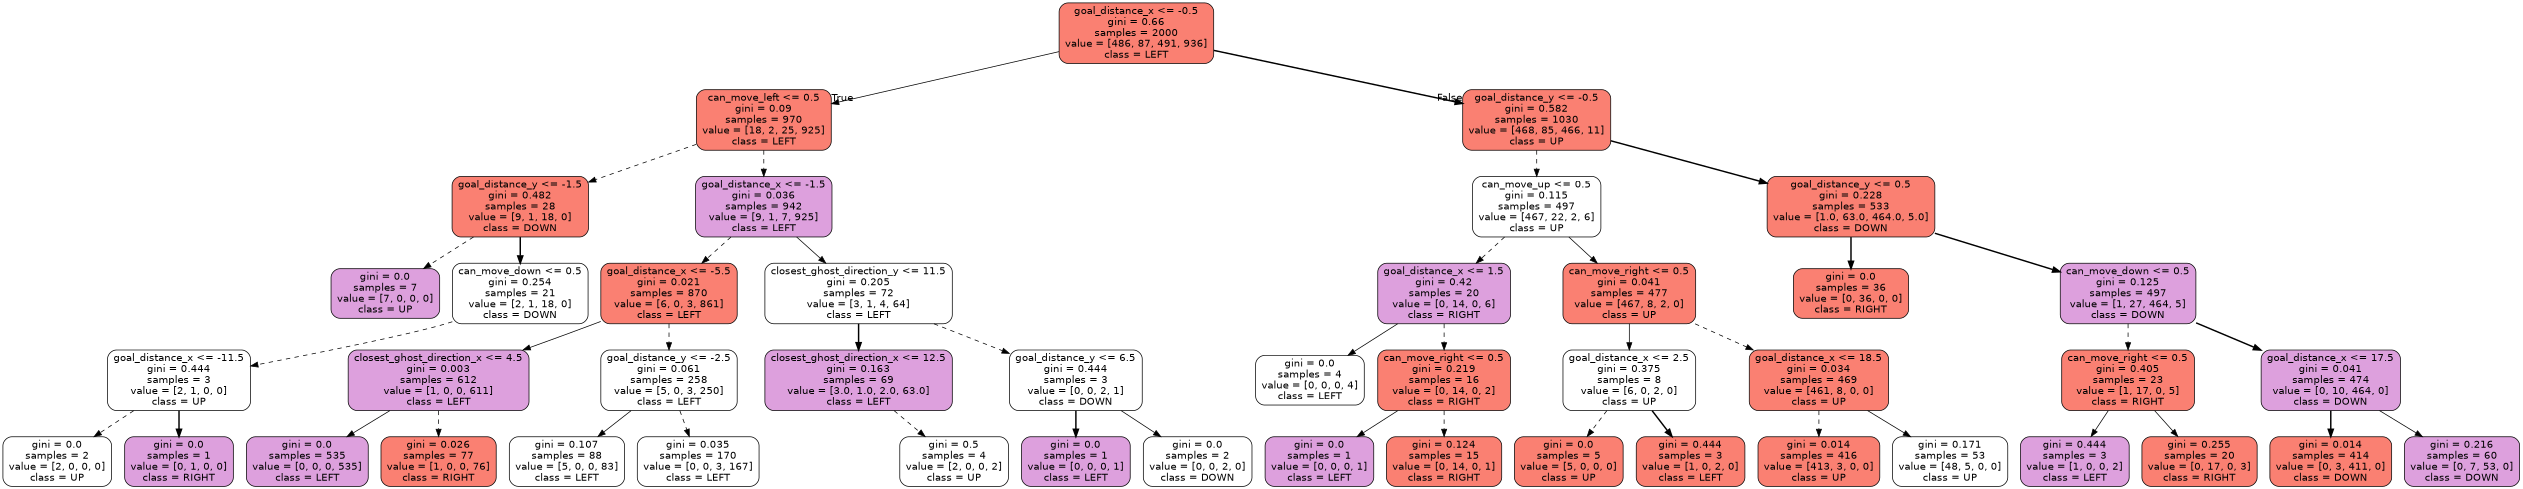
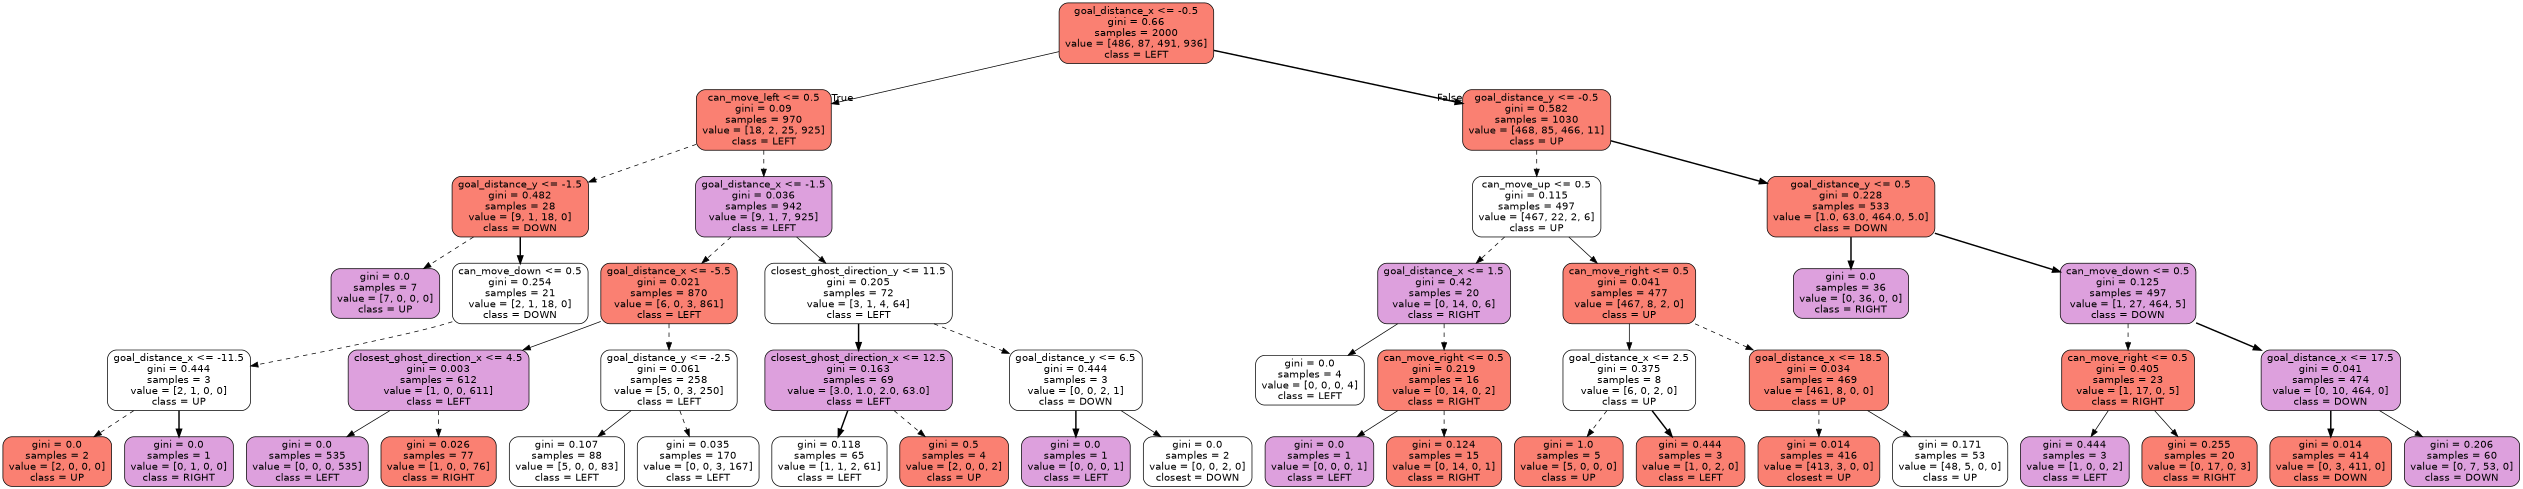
node "gini = 0.0 samples = 36 value = [0, 36, 0, 0] class = RIGHT": fillcolor salmon -> plum
node "gini = 0.0 samples = 2 value = [2, 0, 0, 0] class = UP": fillcolor white -> salmon
node "gini = 0.118 samples = 65 value = [1, 1, 2, 61] class = LEFT": added
node "gini = 0.5 samples = 4 value = [2, 0, 0, 2] class = UP": fillcolor white -> salmon
node "gini = 0.0 samples = 2 value = [0, 0, 2, 0] class = DOWN": label "gini = 0.0 samples = 2 value = [0, 0, 2, 0] class = DOWN" -> "gini = 0.0 samples = 2 value = [0, 0, 2, 0] closest = DOWN"
node "gini = 0.0 samples = 5 value = [5, 0, 0, 0] class = UP": label "gini = 0.0 samples = 5 value = [5, 0, 0, 0] class = UP" -> "gini = 1.0 samples = 5 value = [5, 0, 0, 0] class = UP"
node "gini = 0.014 samples = 416 value = [413, 3, 0, 0] class = UP": label "gini = 0.014 samples = 416 value = [413, 3, 0, 0] class = UP" -> "gini = 0.014 samples = 416 value = [413, 3, 0, 0] closest = UP"
node "gini = 0.216 samples = 60 value = [0, 7, 53, 0] class = DOWN": label "gini = 0.216 samples = 60 value = [0, 7, 53, 0] class = DOWN" -> "gini = 0.206 samples = 60 value = [0, 7, 53, 0] class = DOWN"
